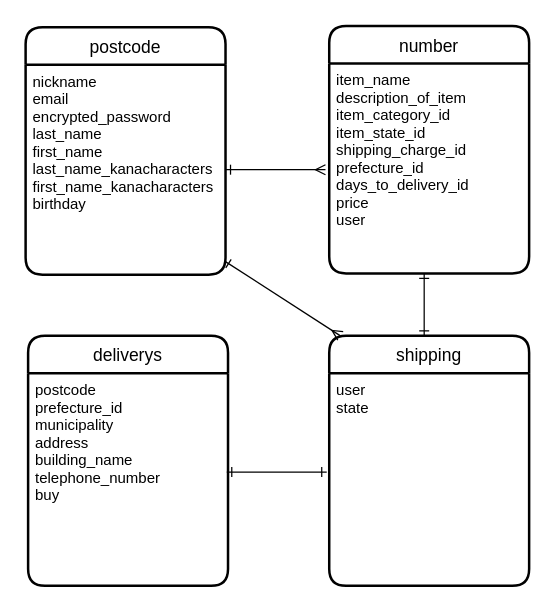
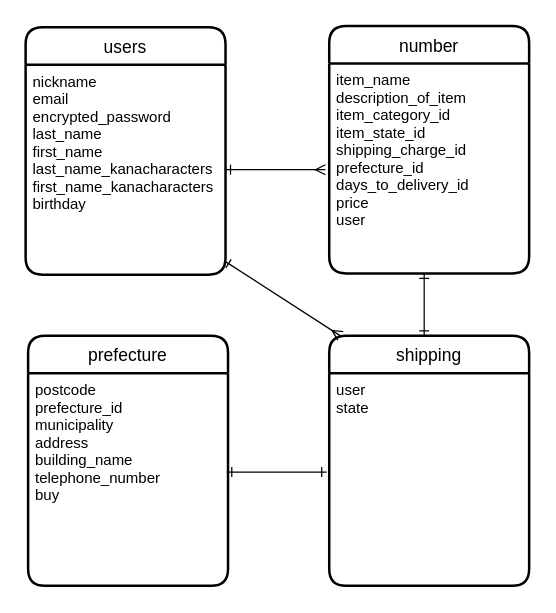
node "postcode": label "postcode" -> "users"
node "deliverys": label "deliverys" -> "prefecture"
